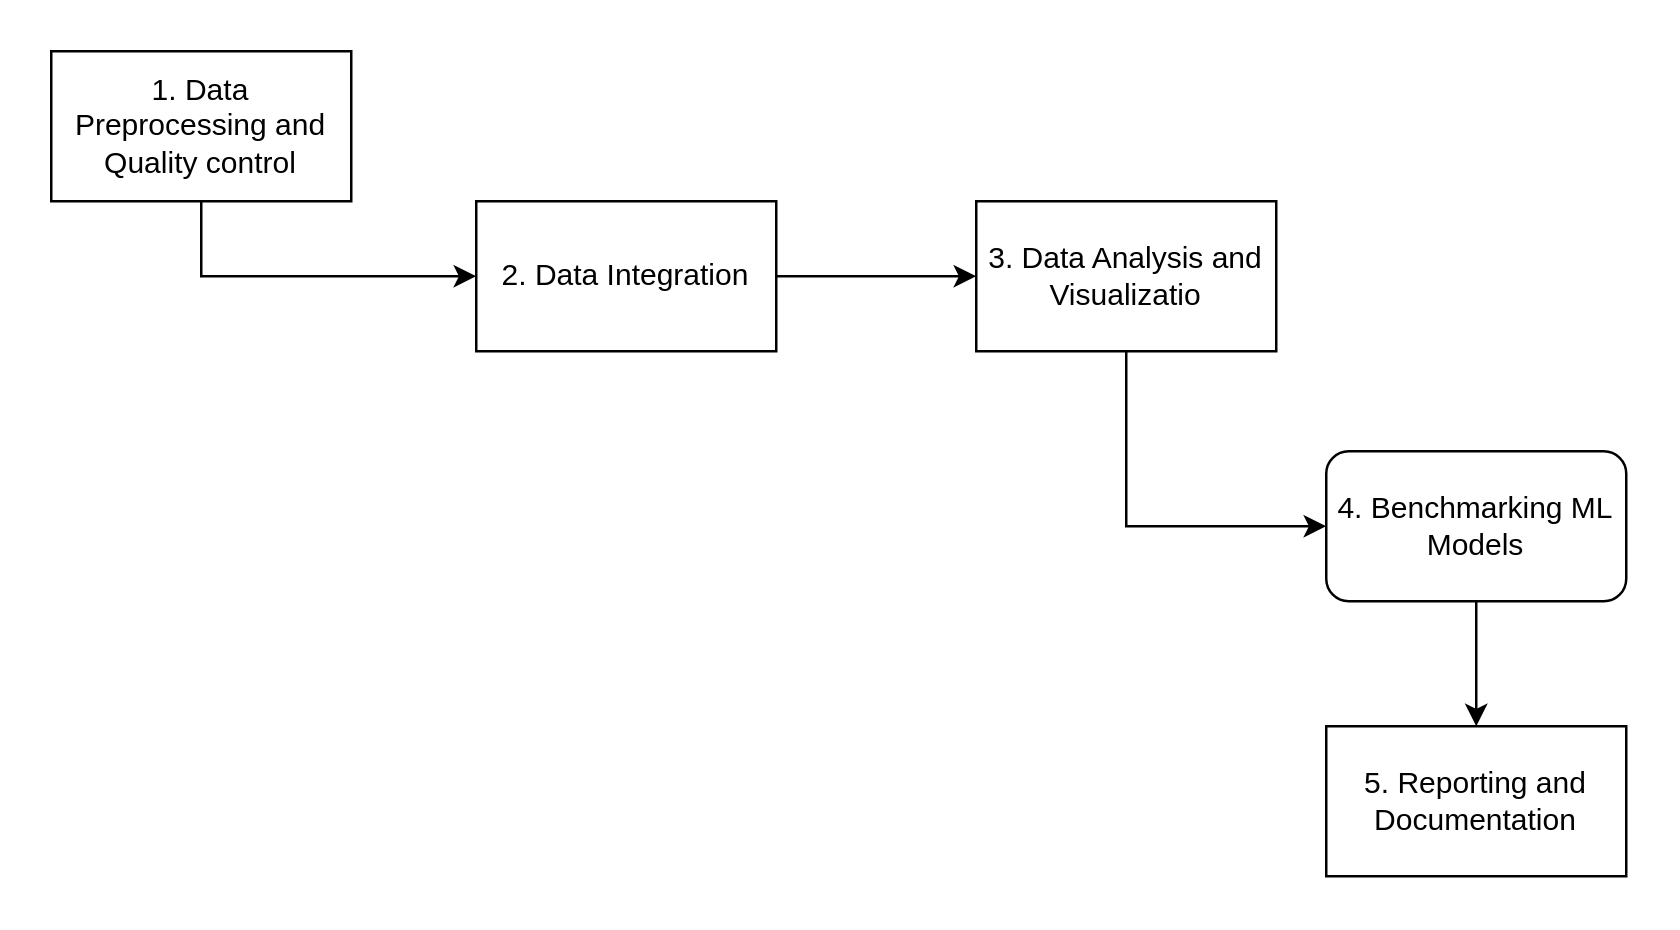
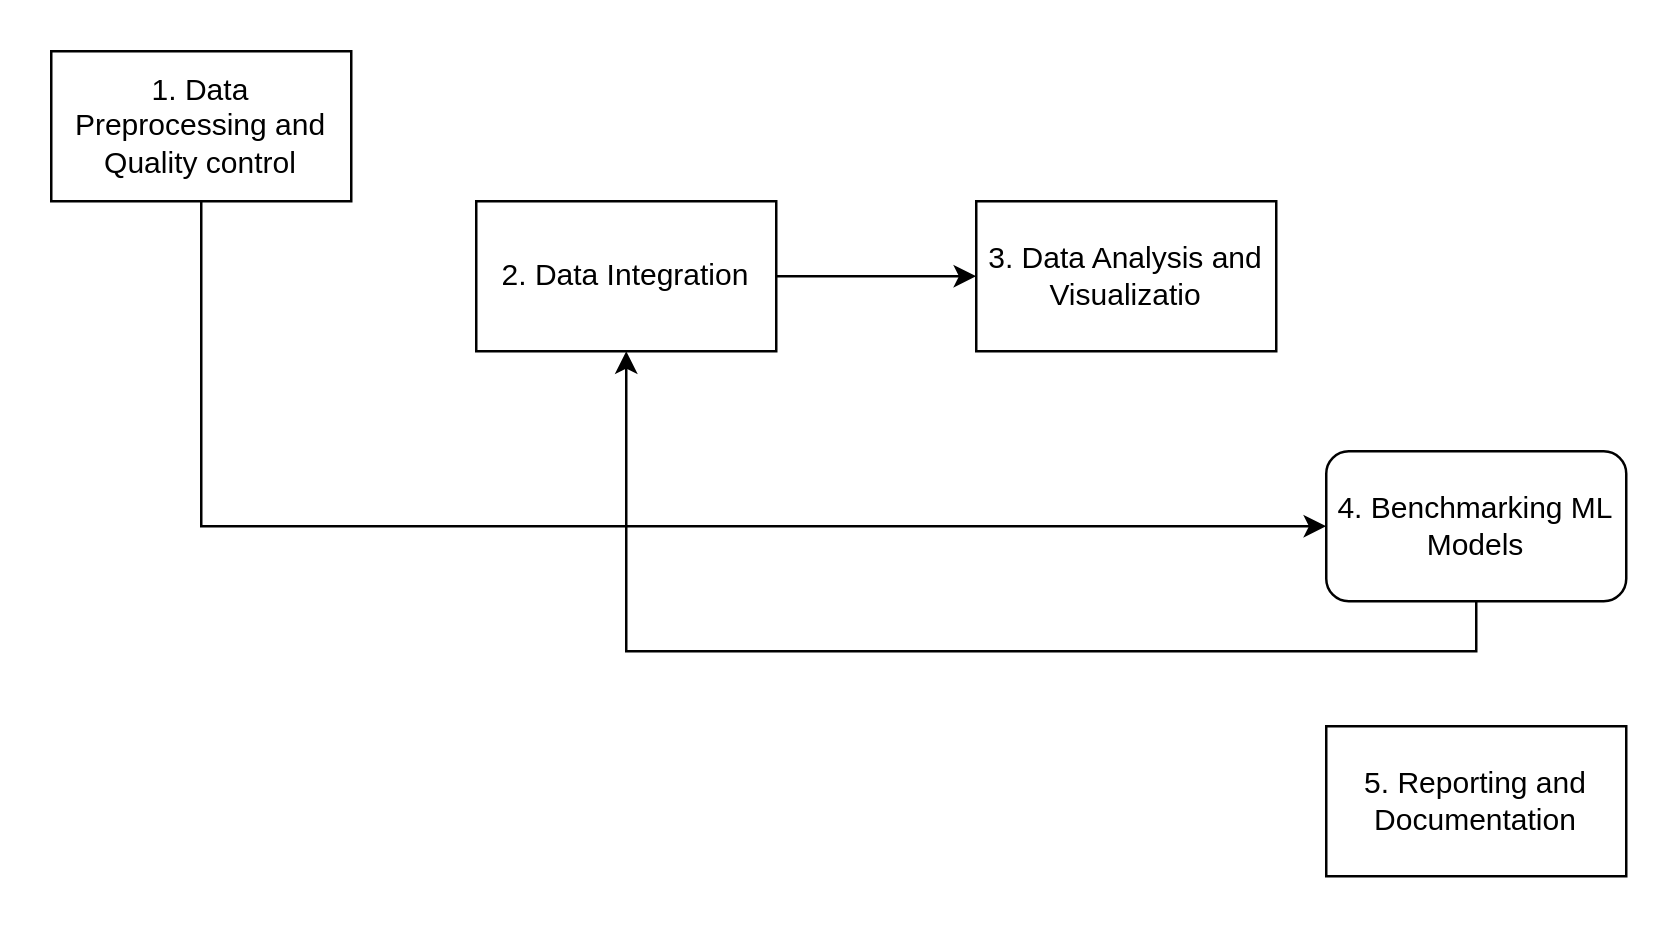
edge "1. Data Preprocessing and Quality control" -> "2. Data Integration": now "1. Data Preprocessing and Quality control" -> "4. Benchmarking ML Models"
edge "3. Data Analysis and Visualizatio" -> "4. Benchmarking ML Models": removed
edge "4. Benchmarking ML Models" -> "5. Reporting and Documentation": now "4. Benchmarking ML Models" -> "2. Data Integration"
